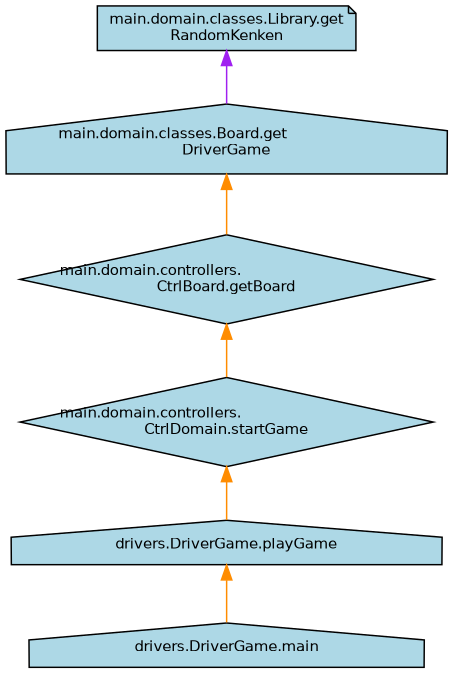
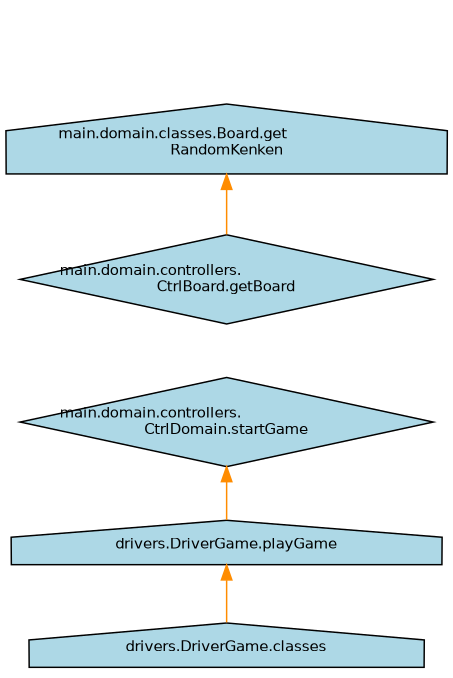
node "main.domain.classes.Library.get RandomKenken": removed
node "main.domain.classes.Board.get DriverGame": label "main.domain.classes.Board.get DriverGame" -> "main.domain.classes.Board.get RandomKenken"
edge "main.domain.controllers. CtrlDomain.startGame" -> "main.domain.controllers. CtrlBoard.getBoard": removed
node "drivers.DriverGame.main": label "drivers.DriverGame.main" -> "drivers.DriverGame.classes"
